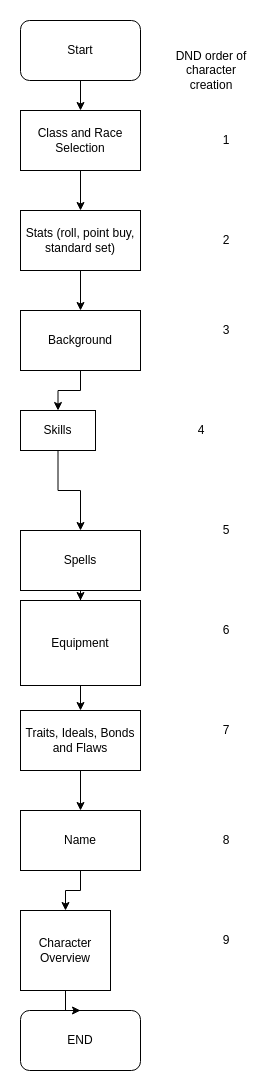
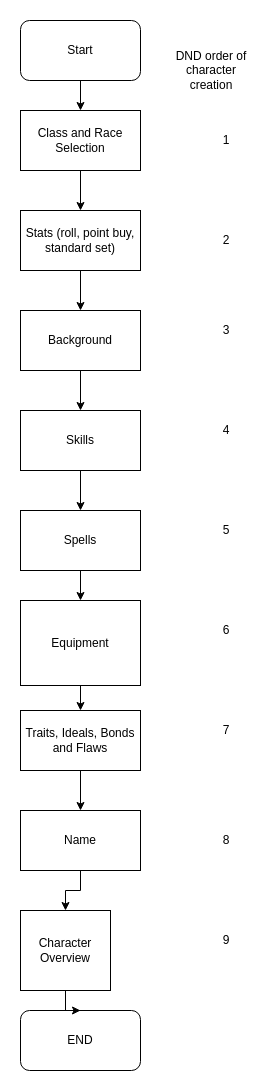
node "Skills": size 75x40 -> 120x60
node "4": moved (202, 431) -> (227, 431)
node "Spells": moved (81, 561) -> (81, 541)
